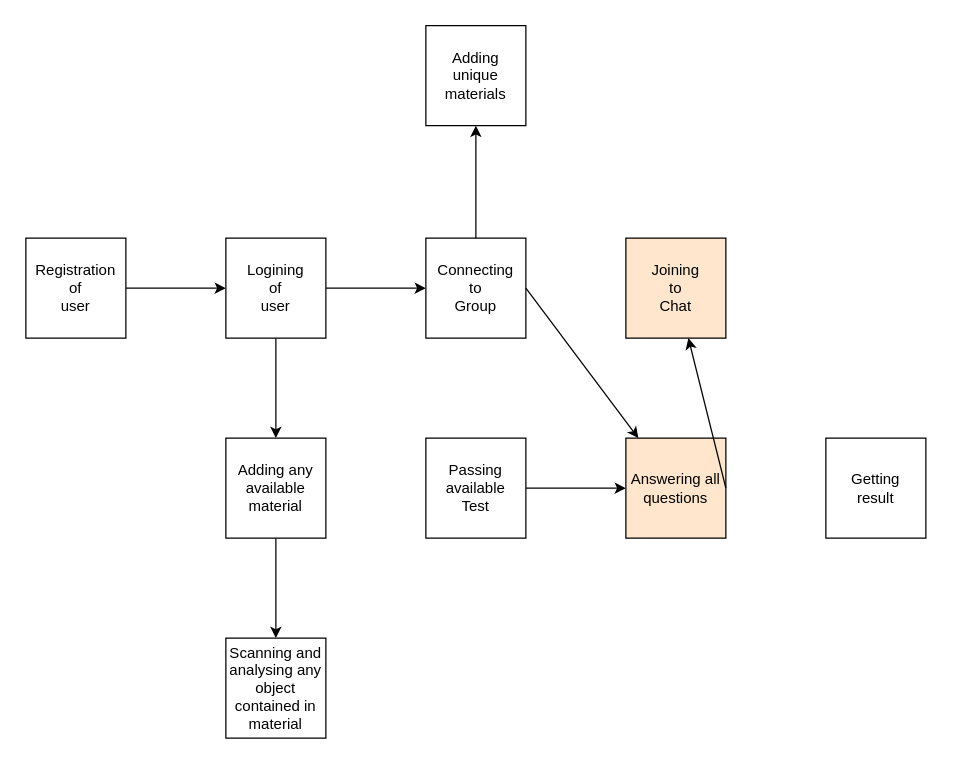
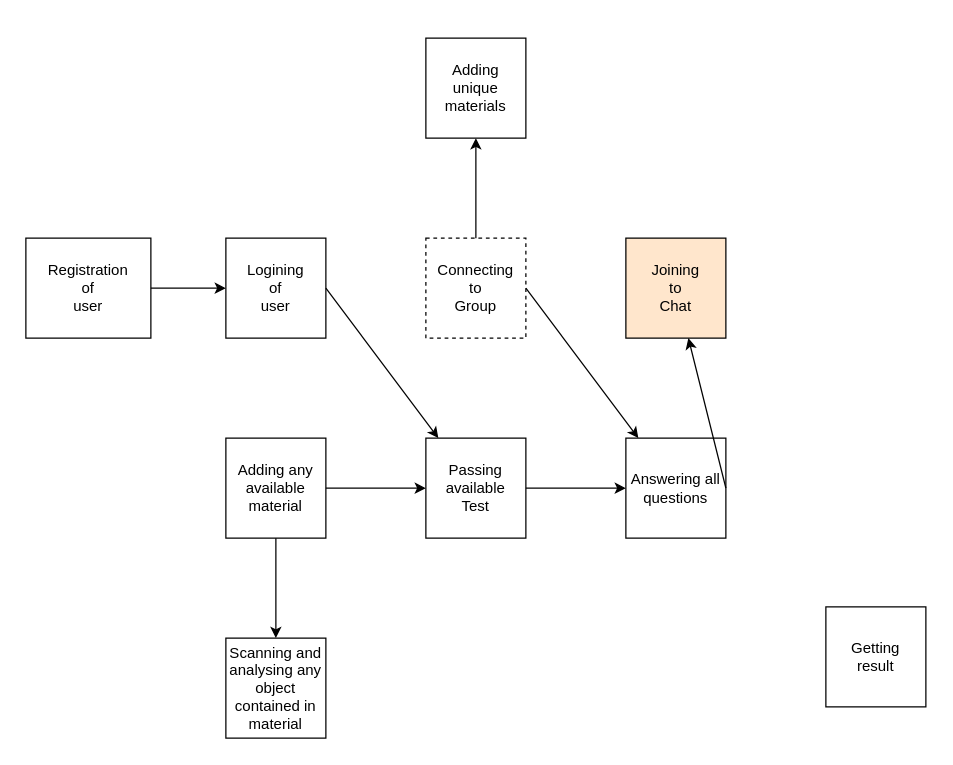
node "Adding unique materials": moved (476, 76) -> (476, 88)
node "Registration of user": size 100x100 -> 125x100
edge "Logining of user" -> "Connecting to Group": now "Logining of user" -> "Passing available Test"
node "Connecting to Group": style solid -> dashed
edge "Logining of user" -> "Adding any available material": removed
edge "Adding any available material" -> "Passing available Test": added
node "Answering all questions": fillcolor #ffe6cc -> #ffffff
node "Getting result": moved (876, 488) -> (876, 657)
